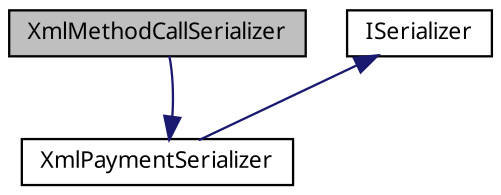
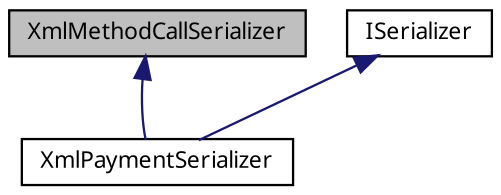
edge "XmlMethodCallSerializer" -> "XmlPaymentSerializer": reversed
